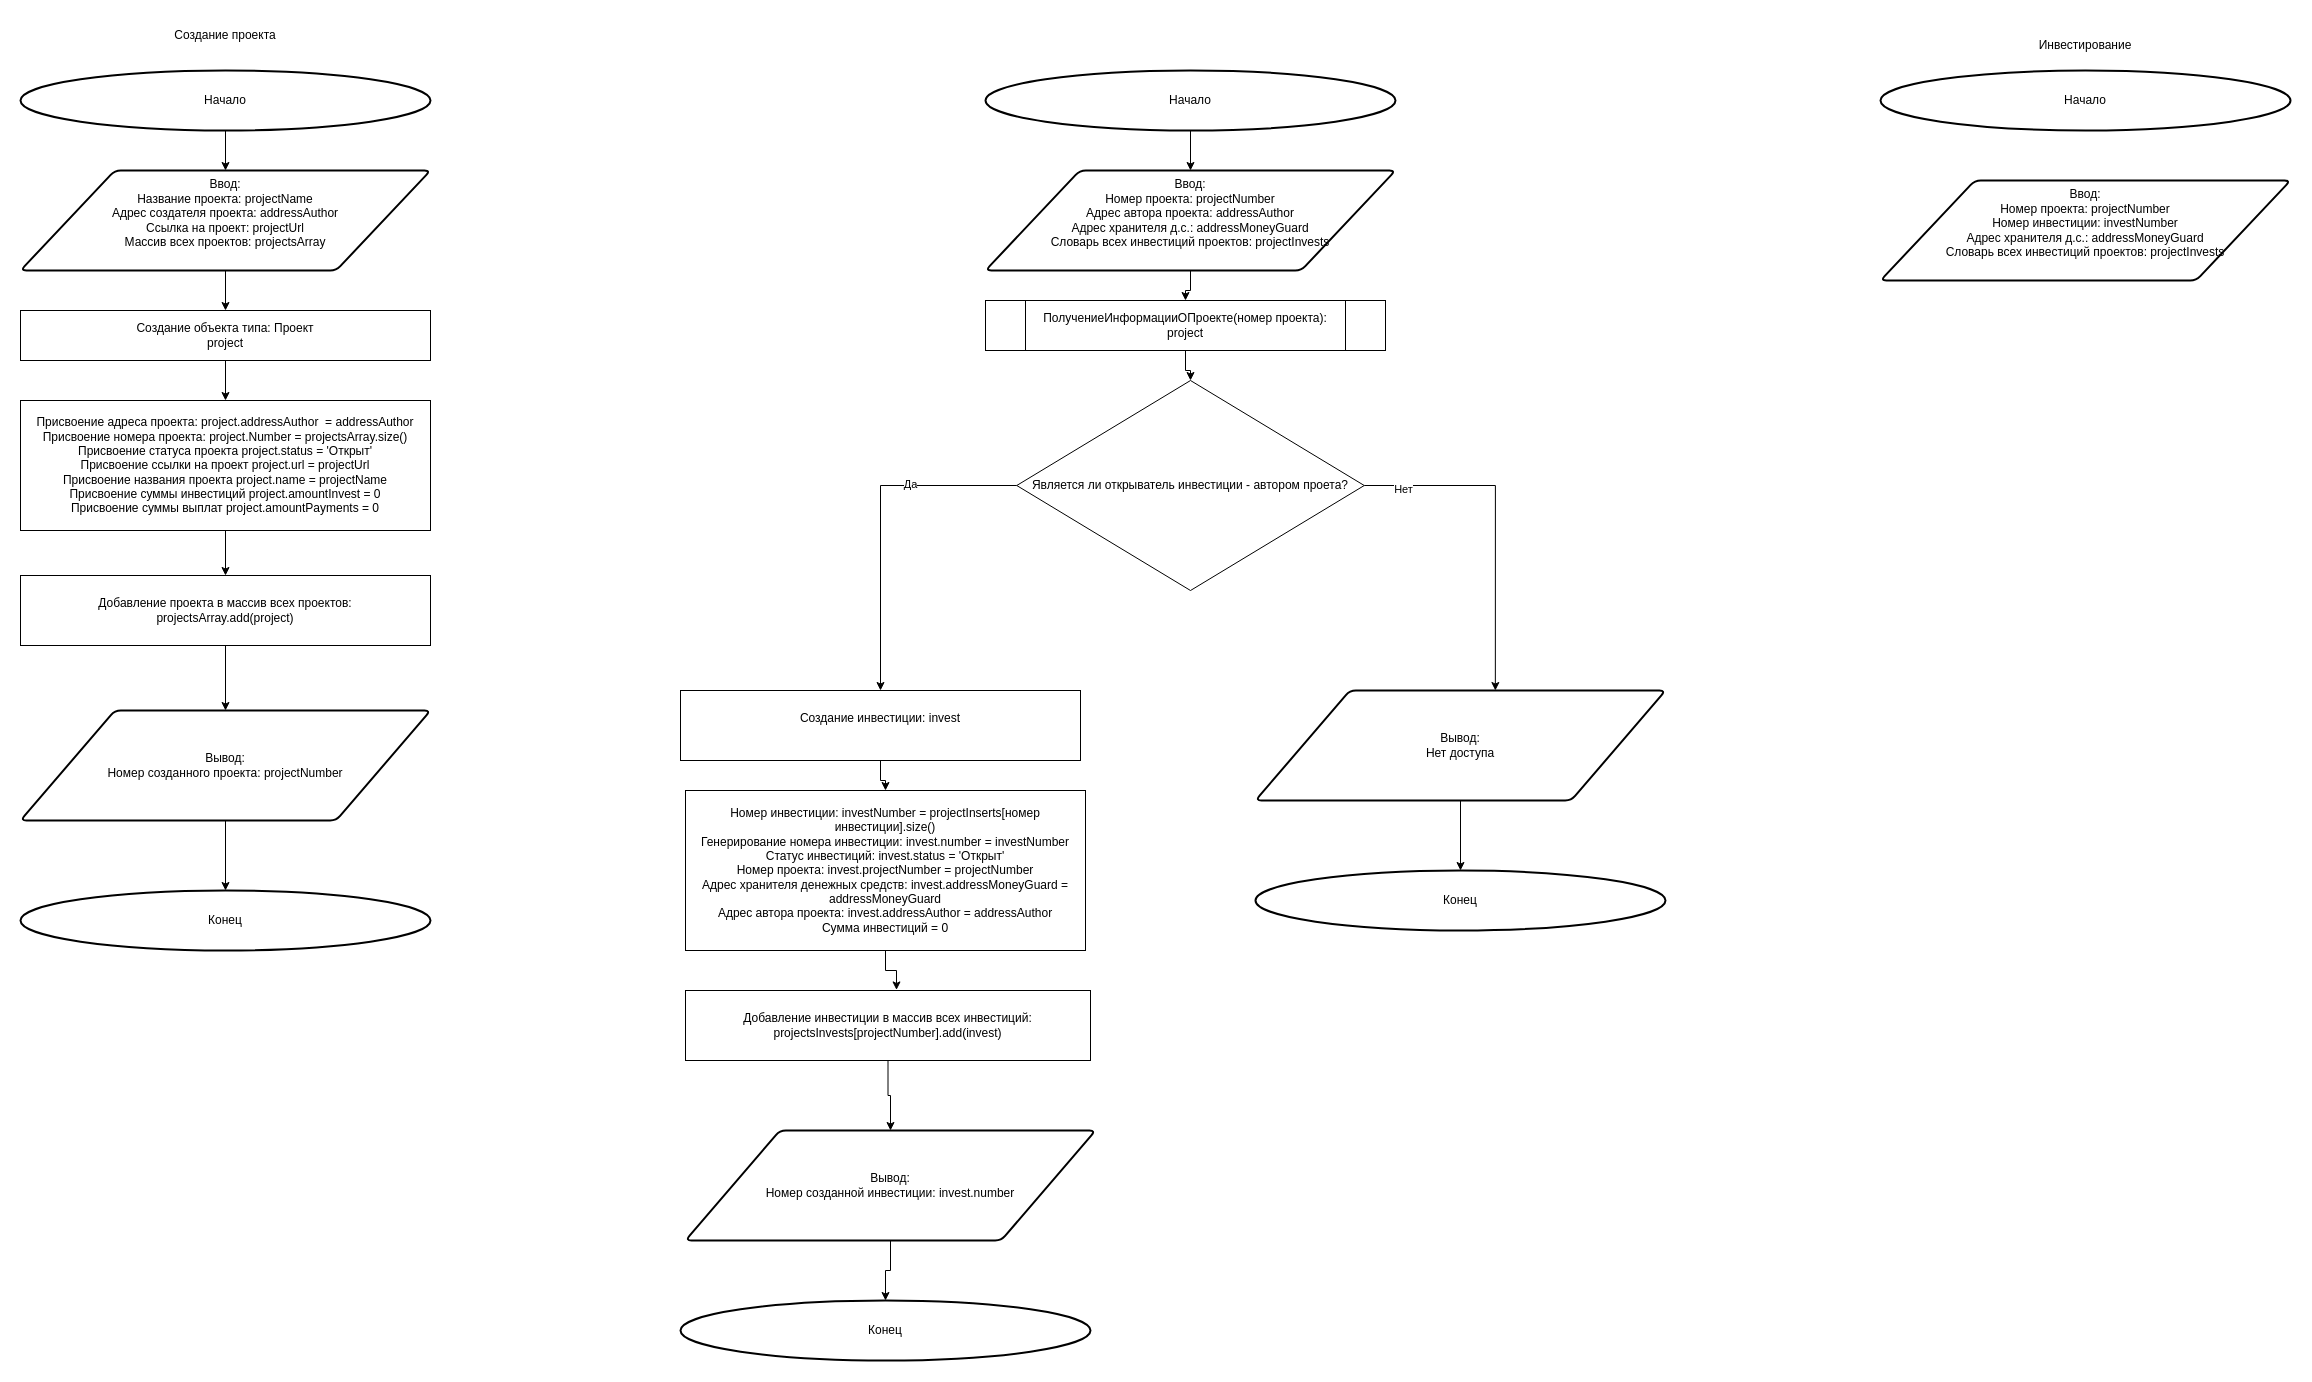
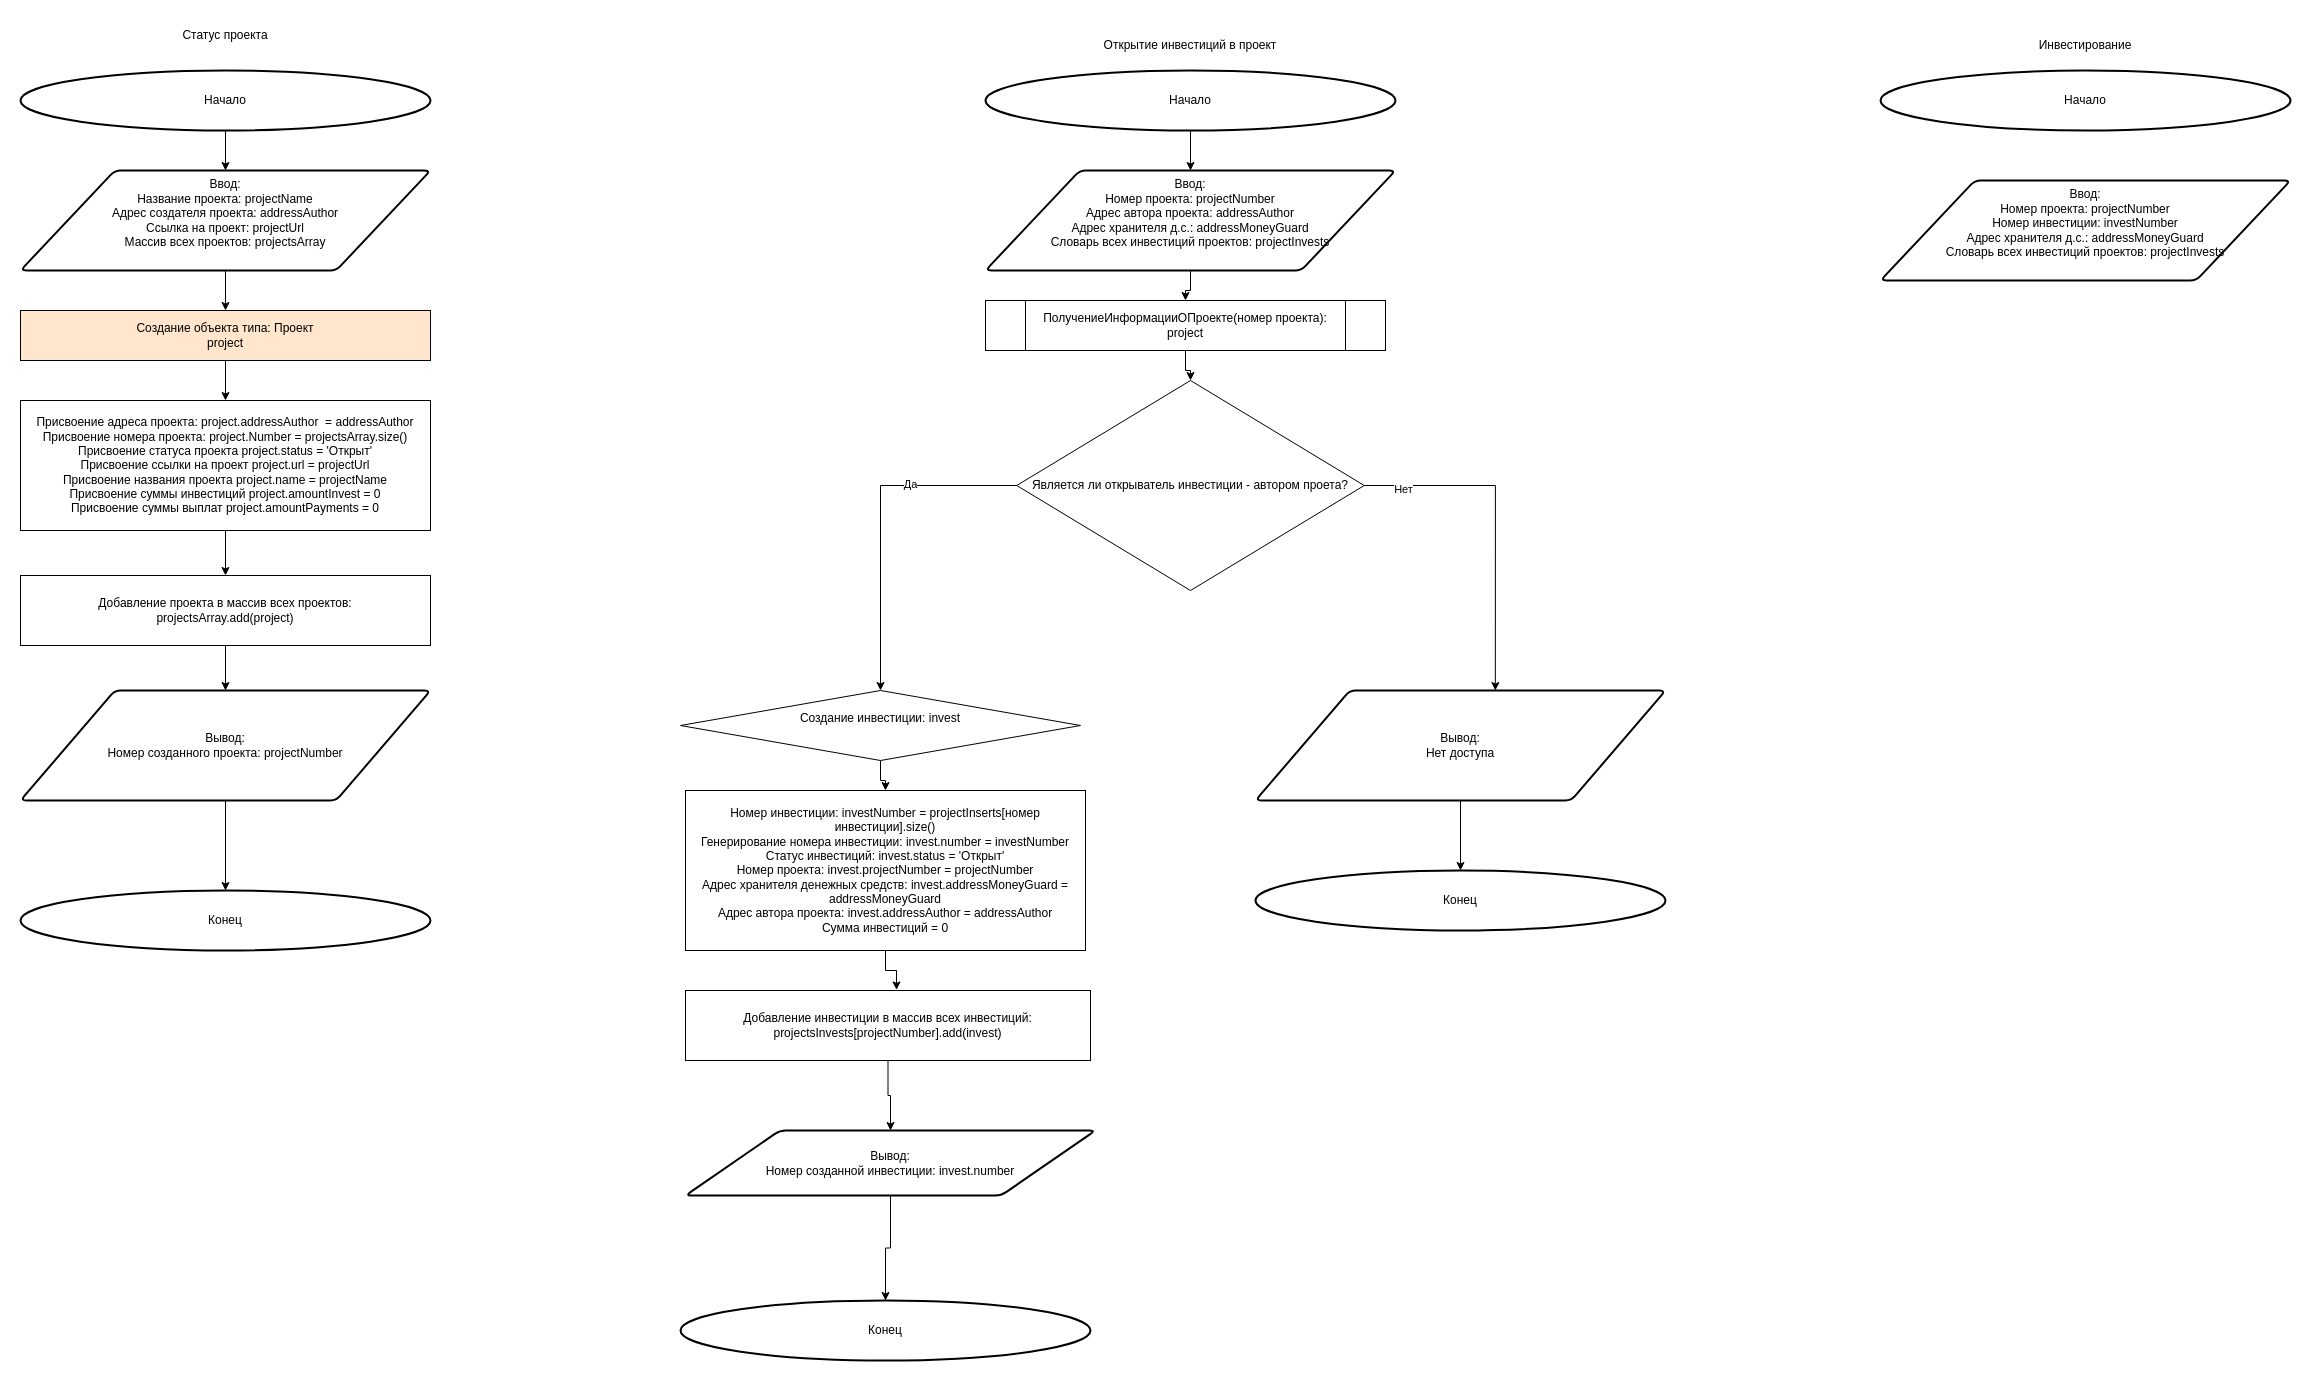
node "Создание проекта": label "Создание проекта" -> "Статус проекта"
node "Открытие инвестиций в проект": added
node "Создание объекта типа: Проект project": fillcolor #ffffff -> #ffe6cc
node "Создание инвестиции: invest": shape rectangle -> diamond
node "Вывод: Номер созданного проекта: projectNumber": moved (226, 766) -> (226, 746)
node "Вывод: Номер созданной инвестиции: invest.number": size 410x110 -> 410x65
